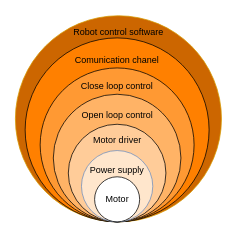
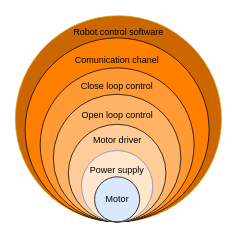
node "Motor": fillcolor #ffffff -> #dae8fc
